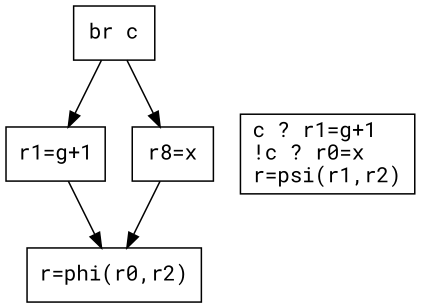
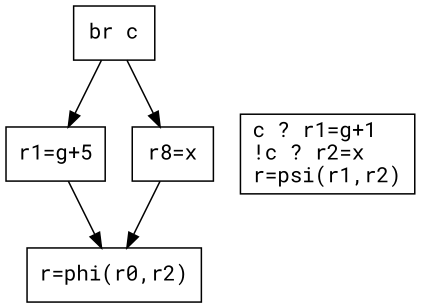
node "r1=g+1": label "r1=g+1" -> "r1=g+5"
node "c ? r1=g+1 !c ? r0=x r=psi(r1,r2)": label "c ? r1=g+1 !c ? r0=x r=psi(r1,r2)" -> "c ? r1=g+1 !c ? r2=x r=psi(r1,r2)"
